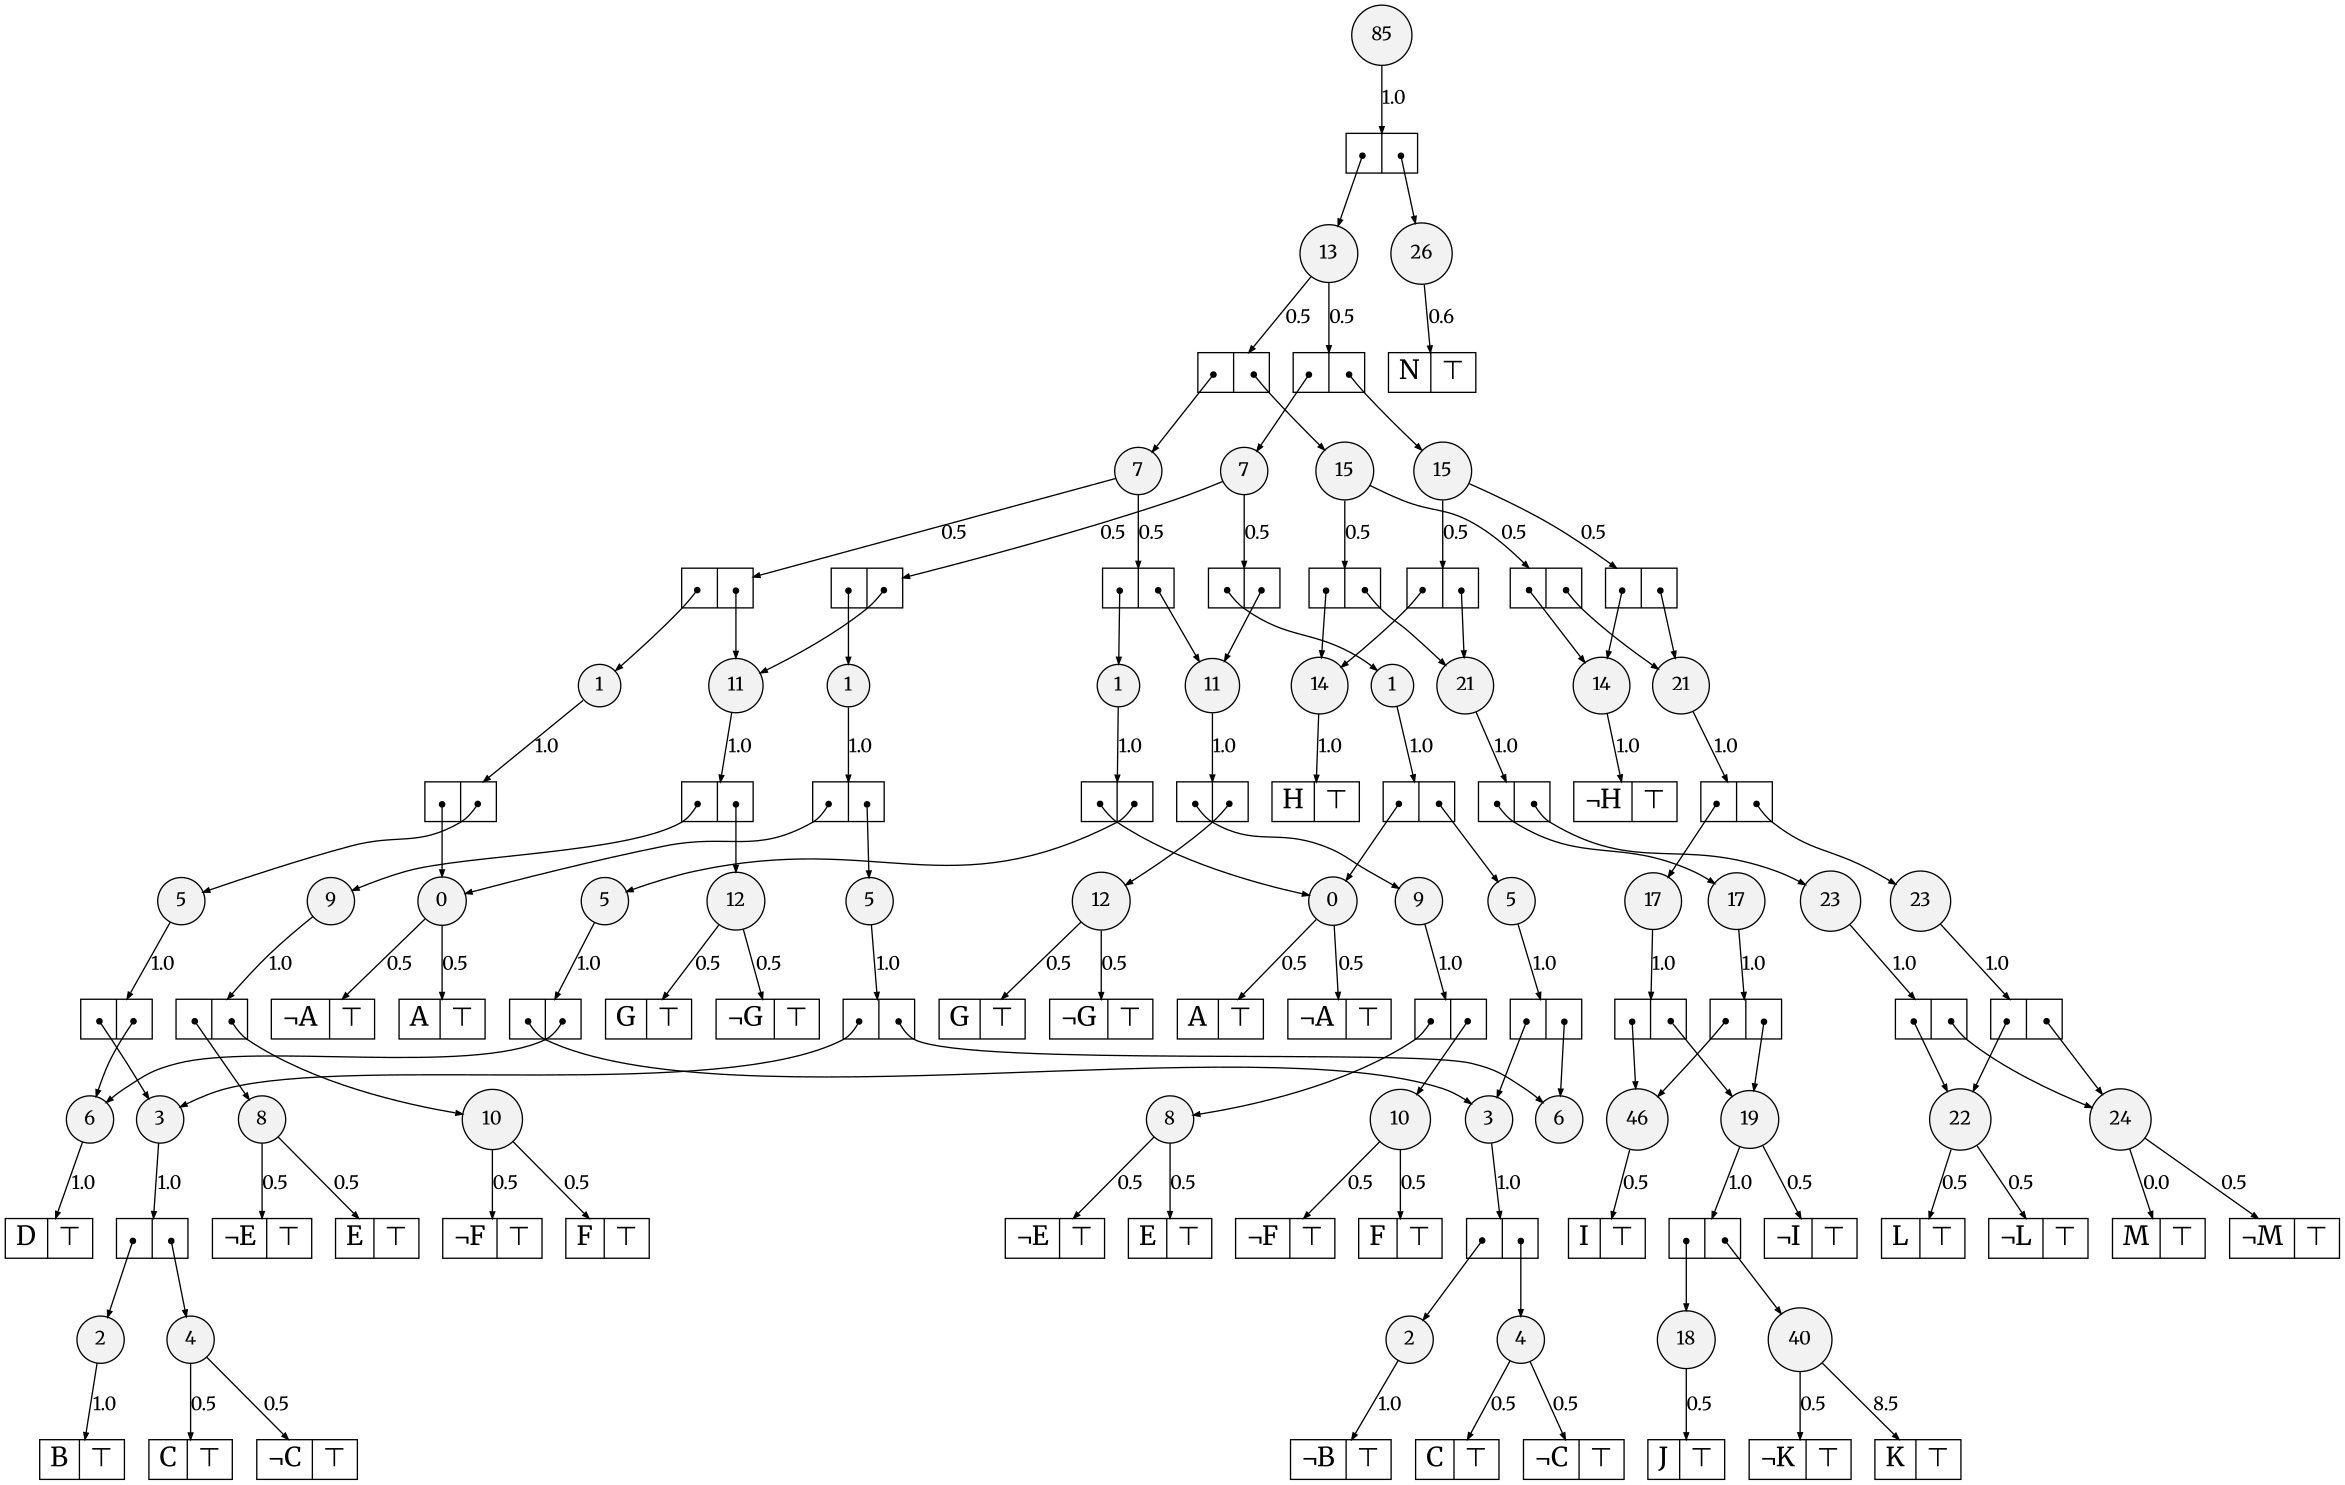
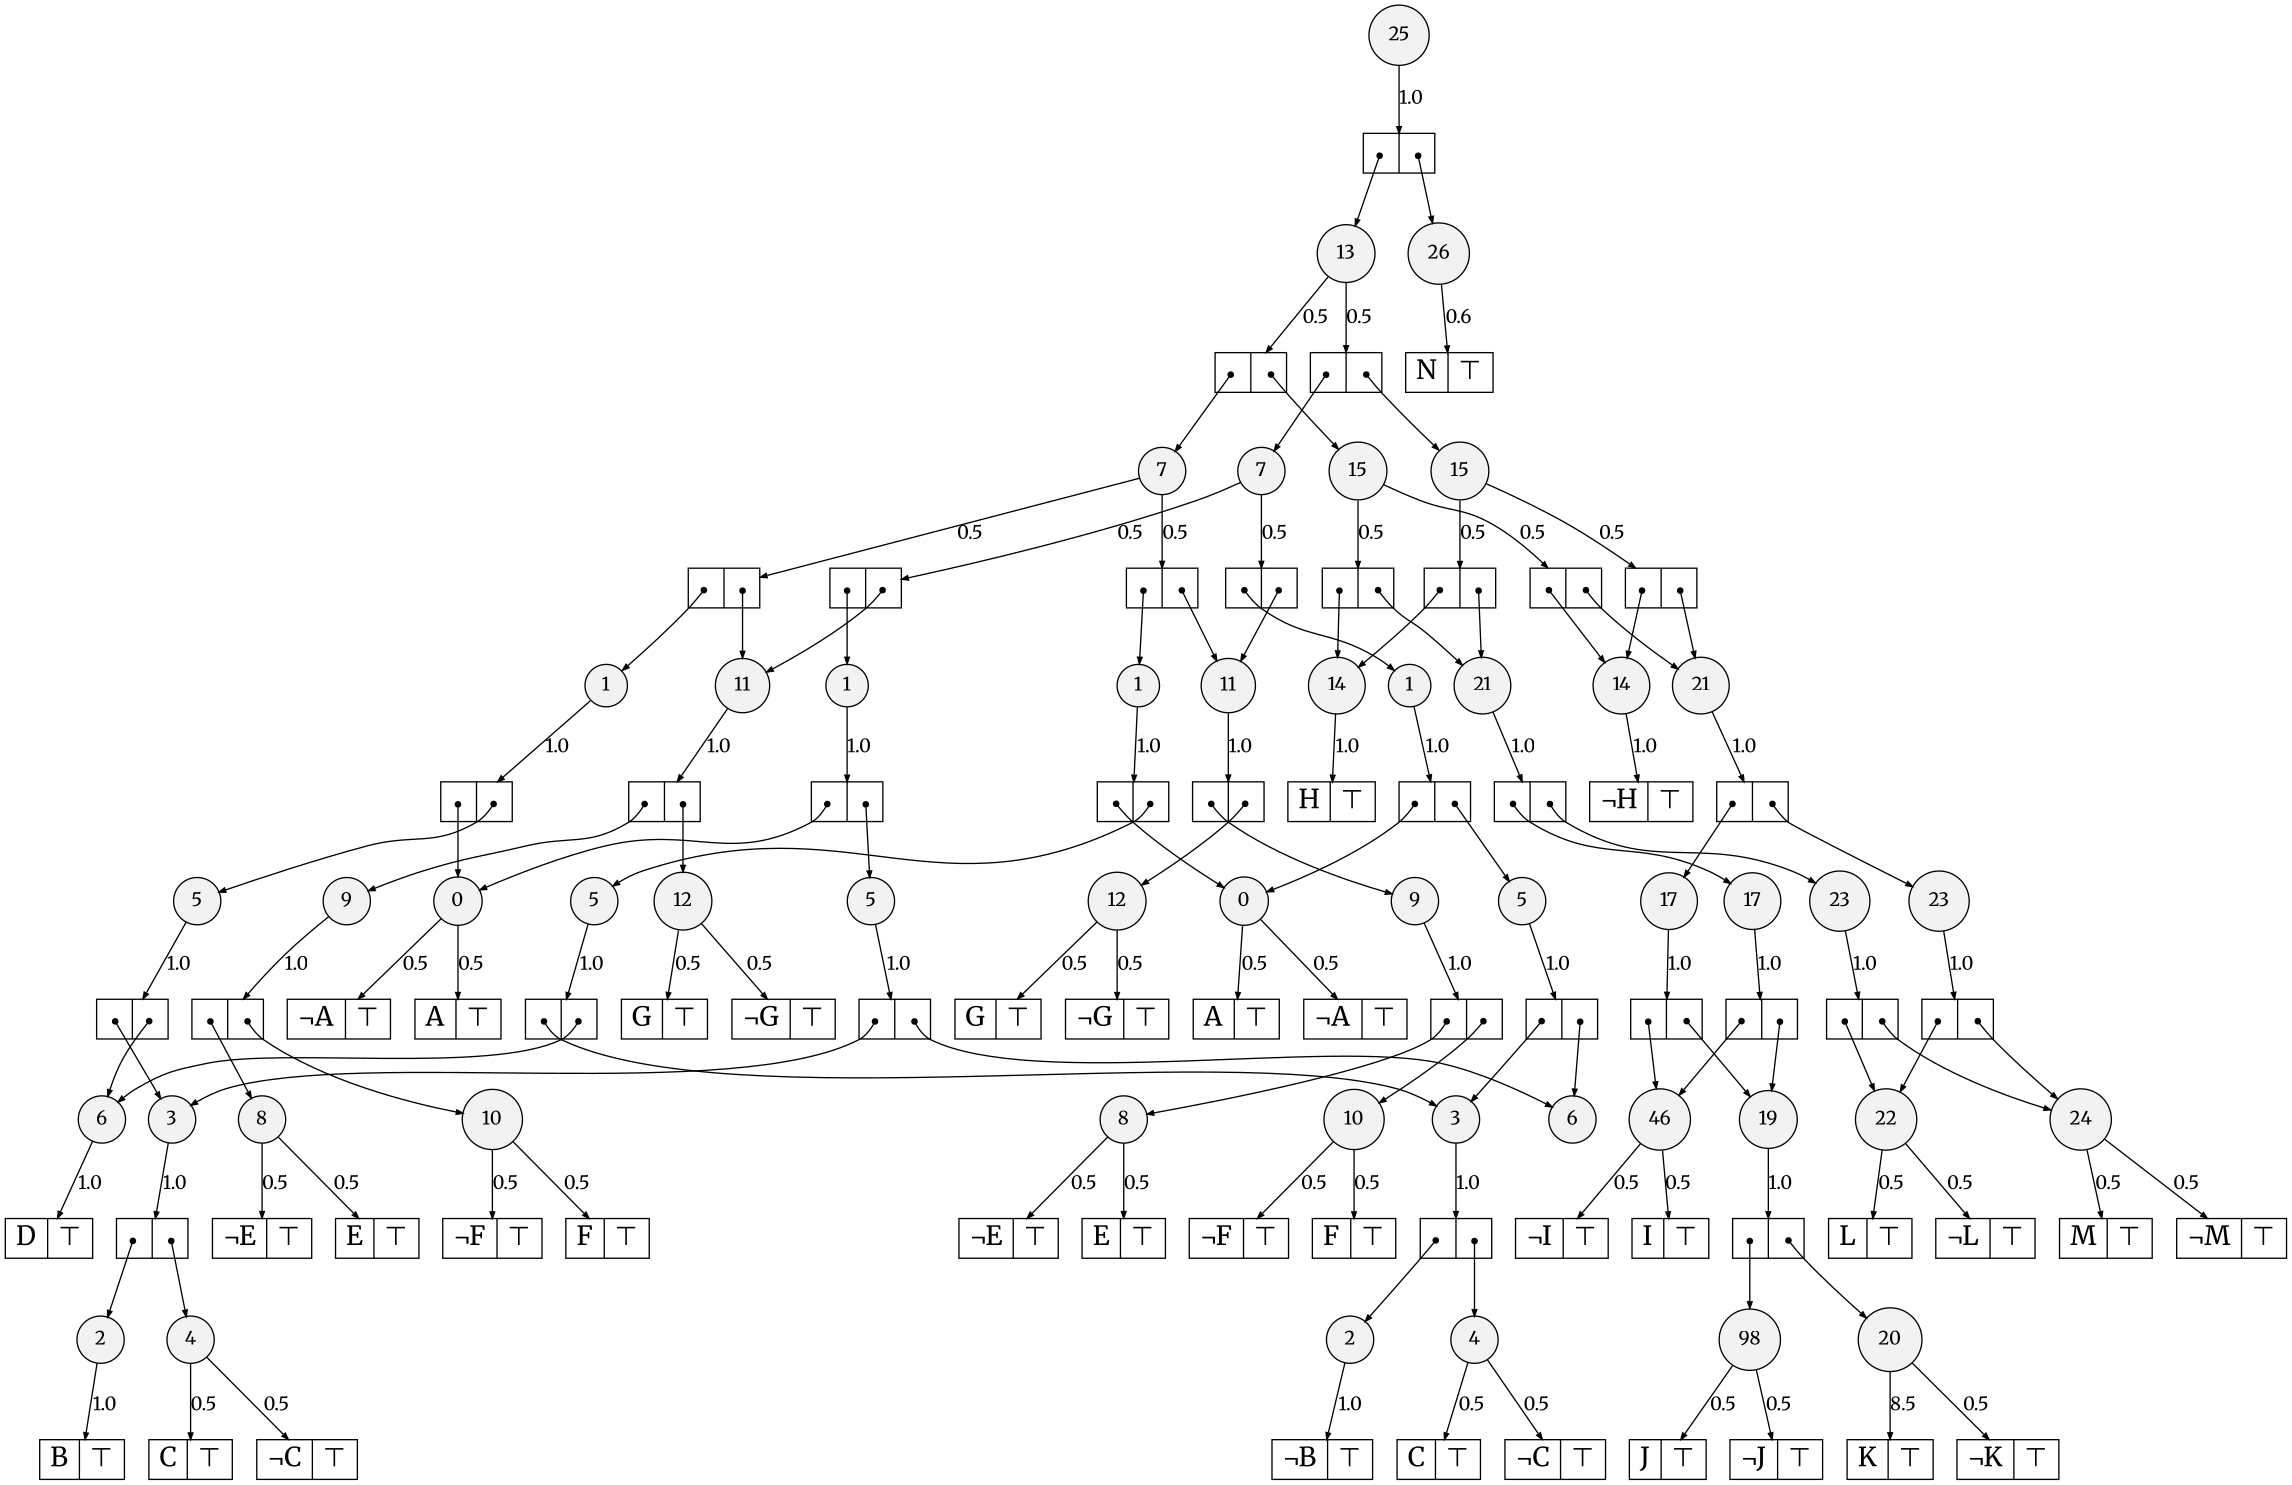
node "85": label "85" -> "25"
edge "19" -> "¬I": now "46" -> "¬I"
edge "24" -> "M": label "0.0" -> "0.5"
node "18": label "18" -> "98"
node "40": label "40" -> "20"
node "¬J": added
